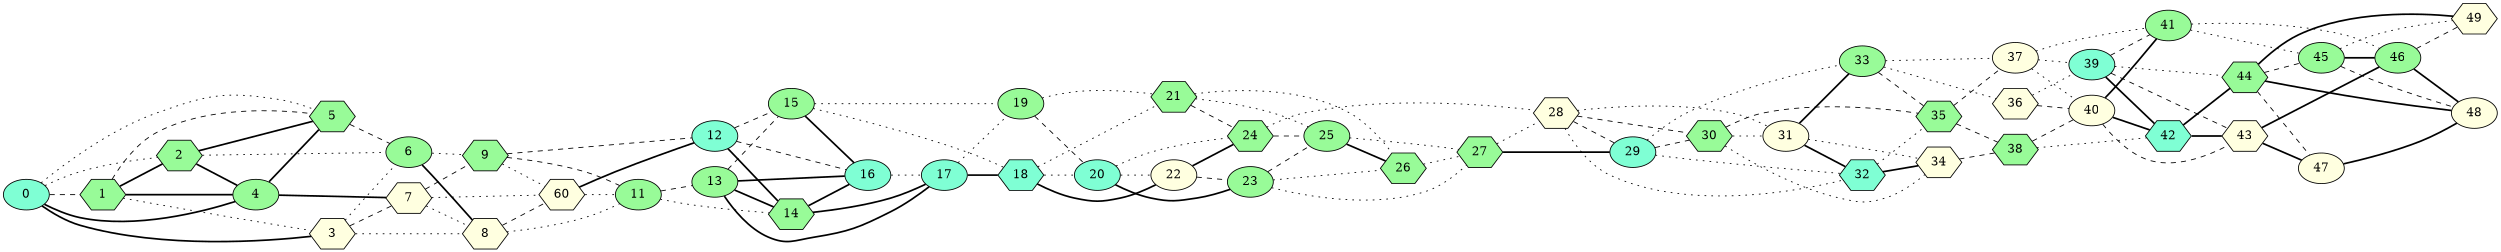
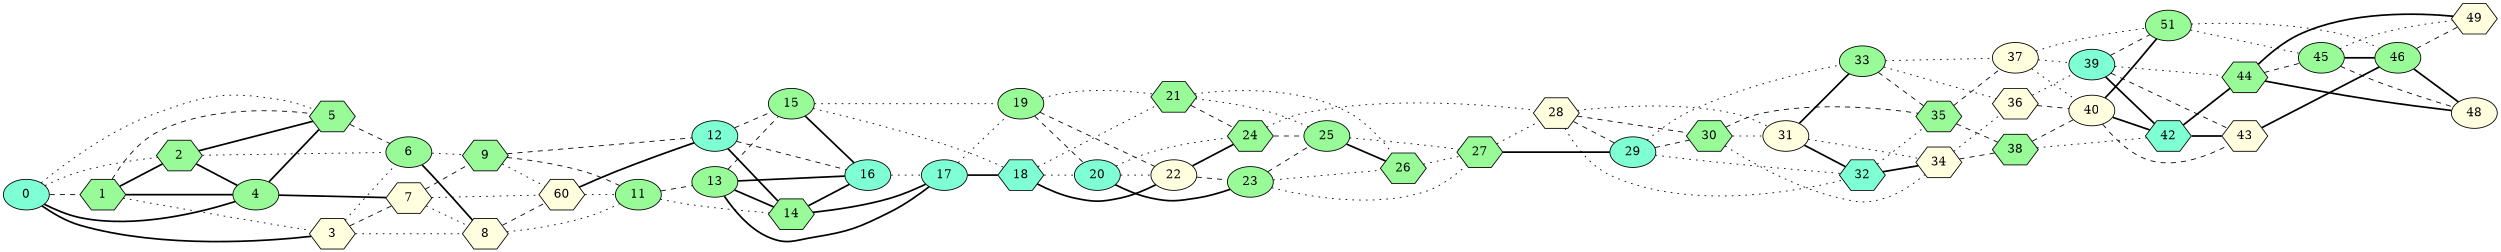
node "41": label "41" -> "51"
edge "36" -- "34": added
edge "19" -- "22": added
node "47": removed
